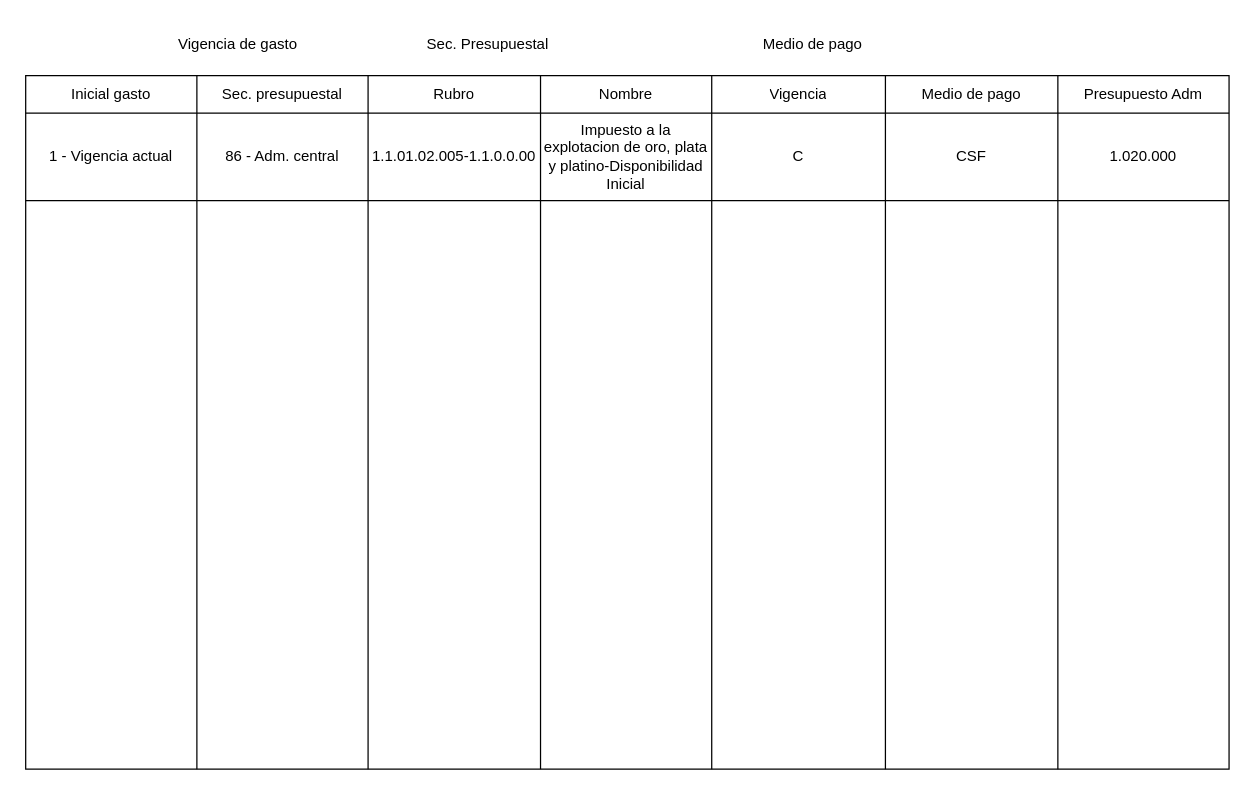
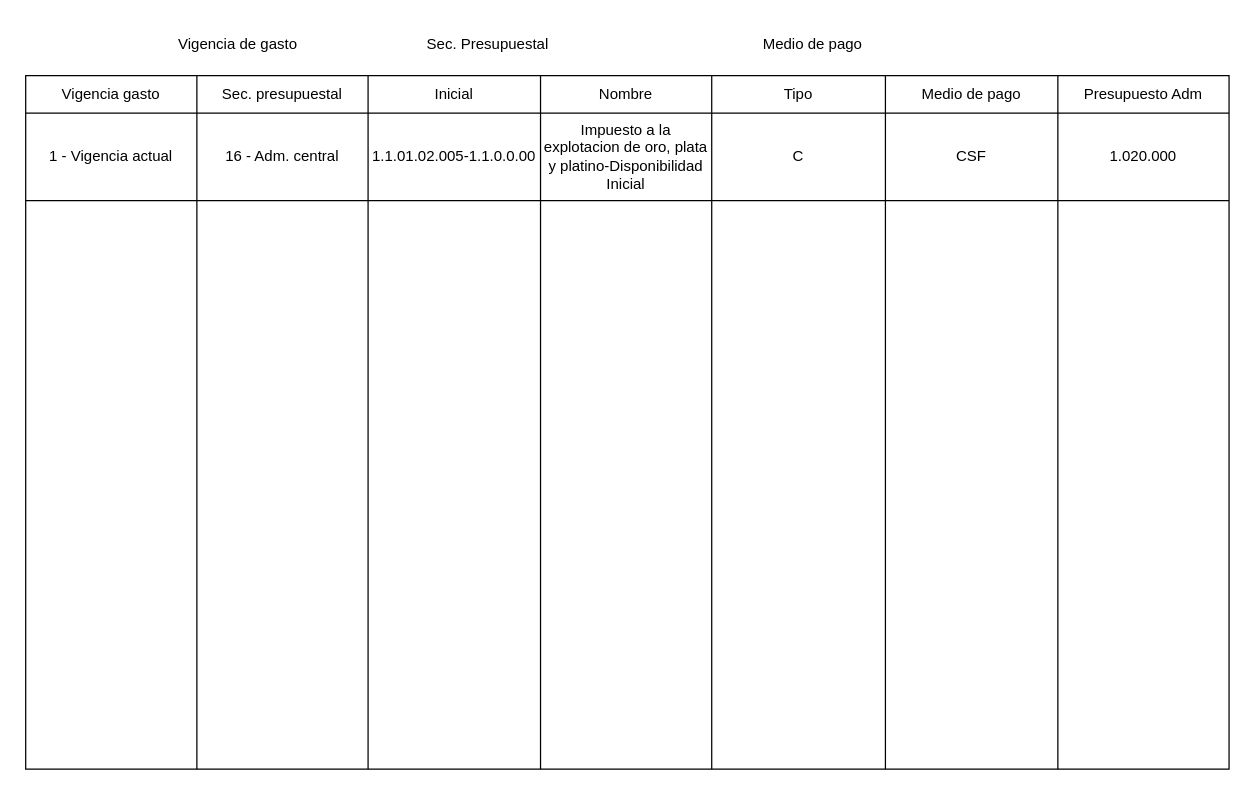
node "Inicial gasto": label "Inicial gasto" -> "Vigencia gasto"
node "Rubro": label "Rubro" -> "Inicial"
node "Vigencia": label "Vigencia" -> "Tipo"
node "86 - Adm. central": label "86 - Adm. central" -> "16 - Adm. central"
